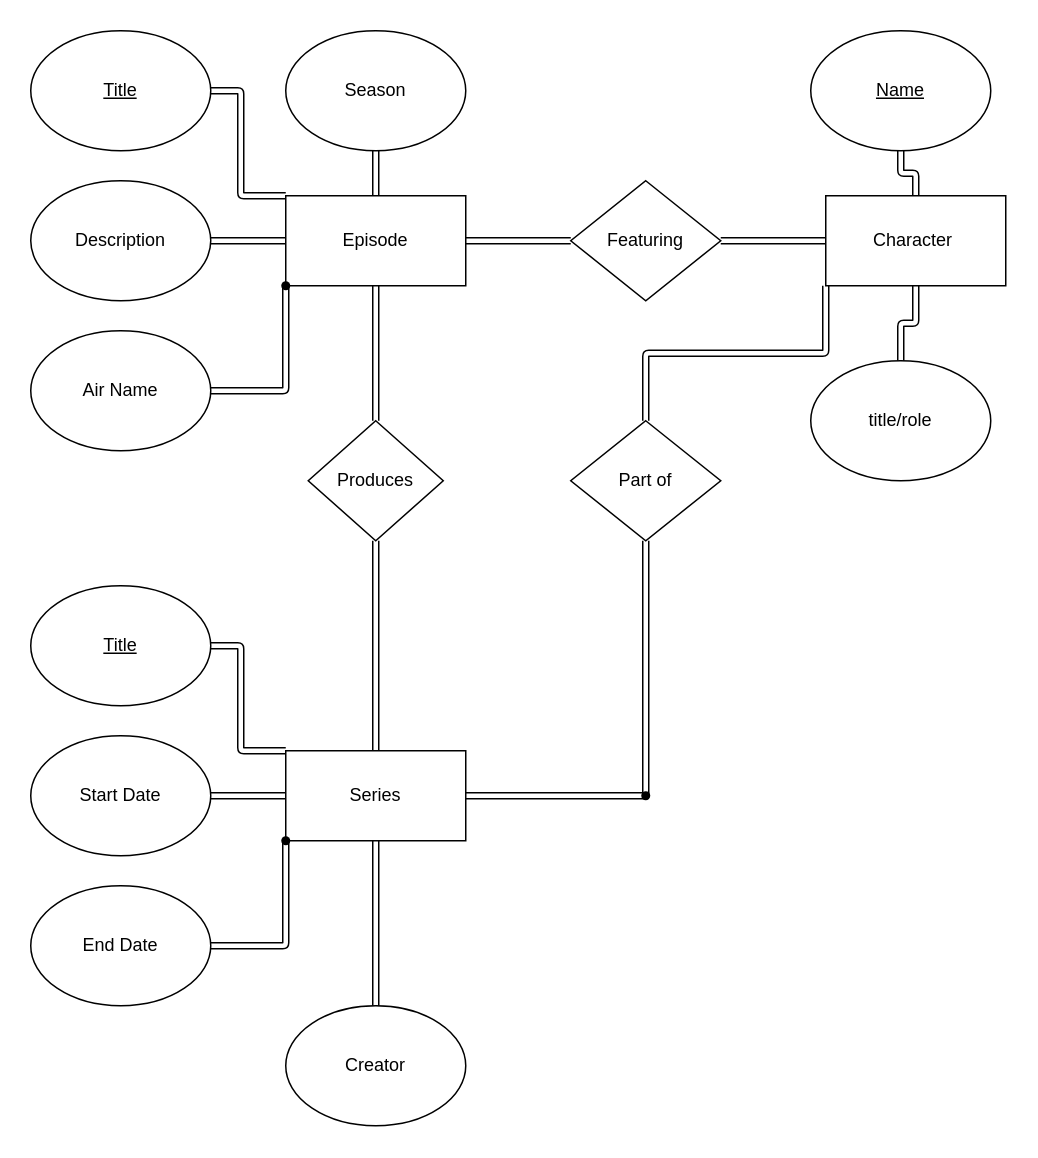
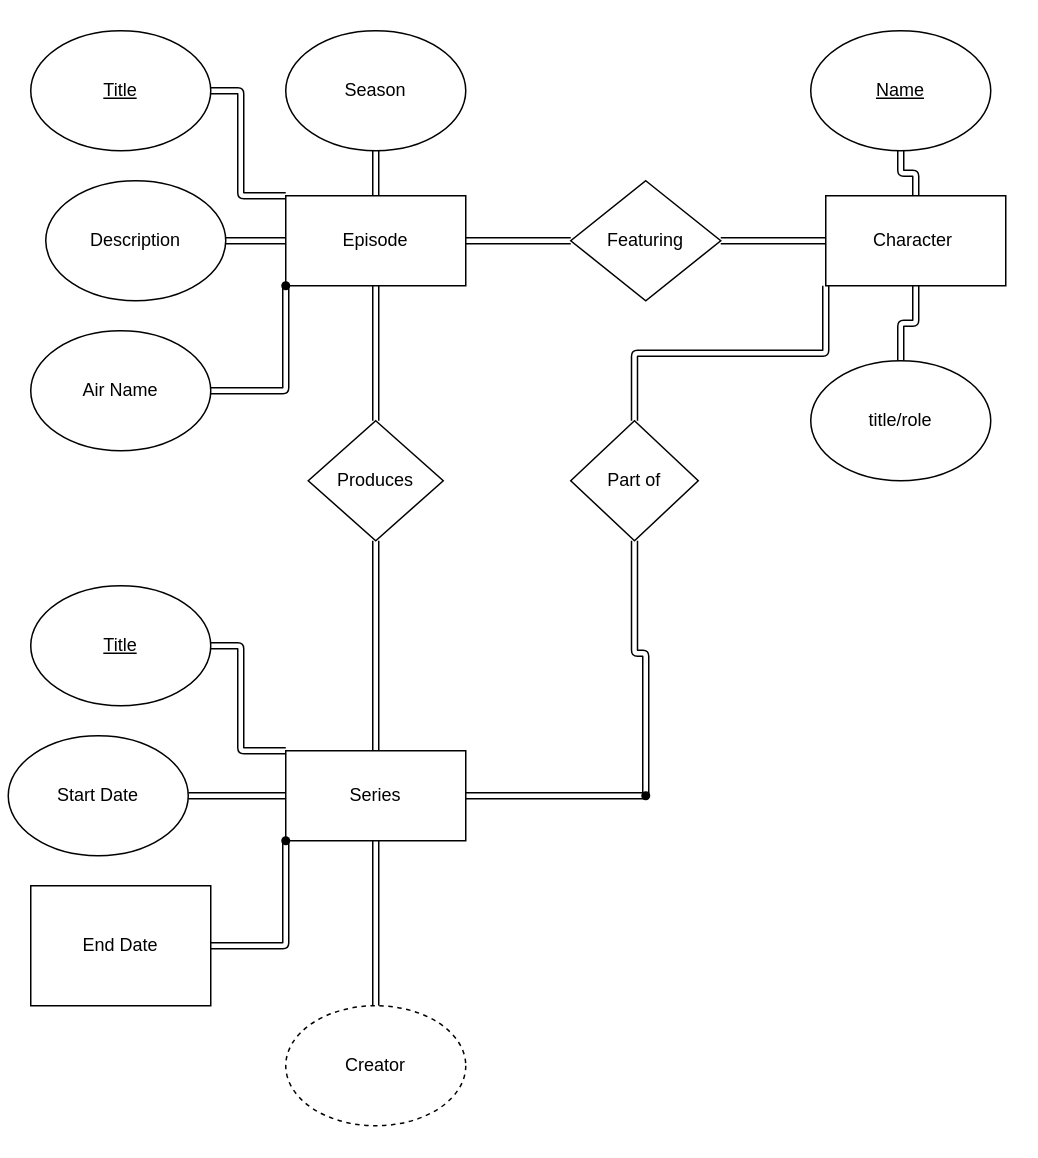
node "Description": moved (121, 241) -> (136, 241)
node "Part of": size 150x120 -> 128x120
node "Start Date": moved (121, 796) -> (98, 796)
node "End Date": shape ellipse -> rectangle
node "Creator": style solid -> dashed
